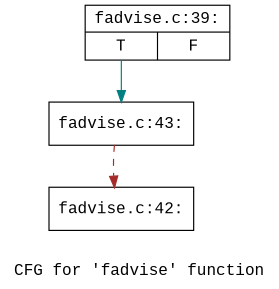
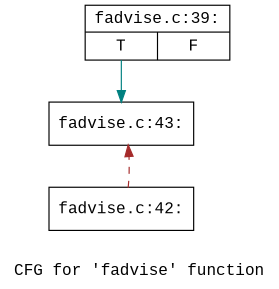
edge "fadvise.c:43:" -> "fadvise.c:42:": reversed
